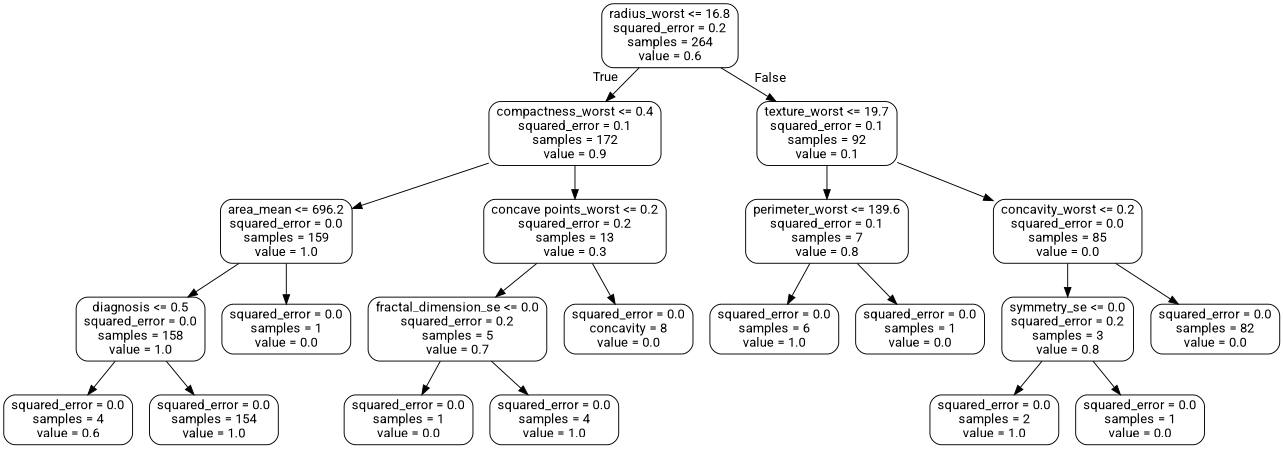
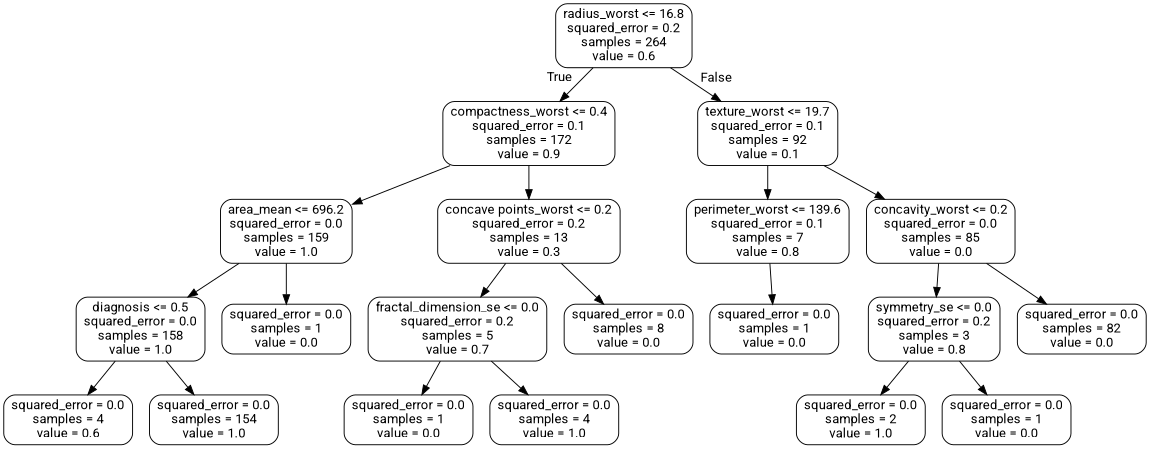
node "squared_error = 0.0 concavity = 8 value = 0.0": label "squared_error = 0.0 concavity = 8 value = 0.0" -> "squared_error = 0.0 samples = 8 value = 0.0"
node "squared_error = 0.0 samples = 6 value = 1.0": removed
